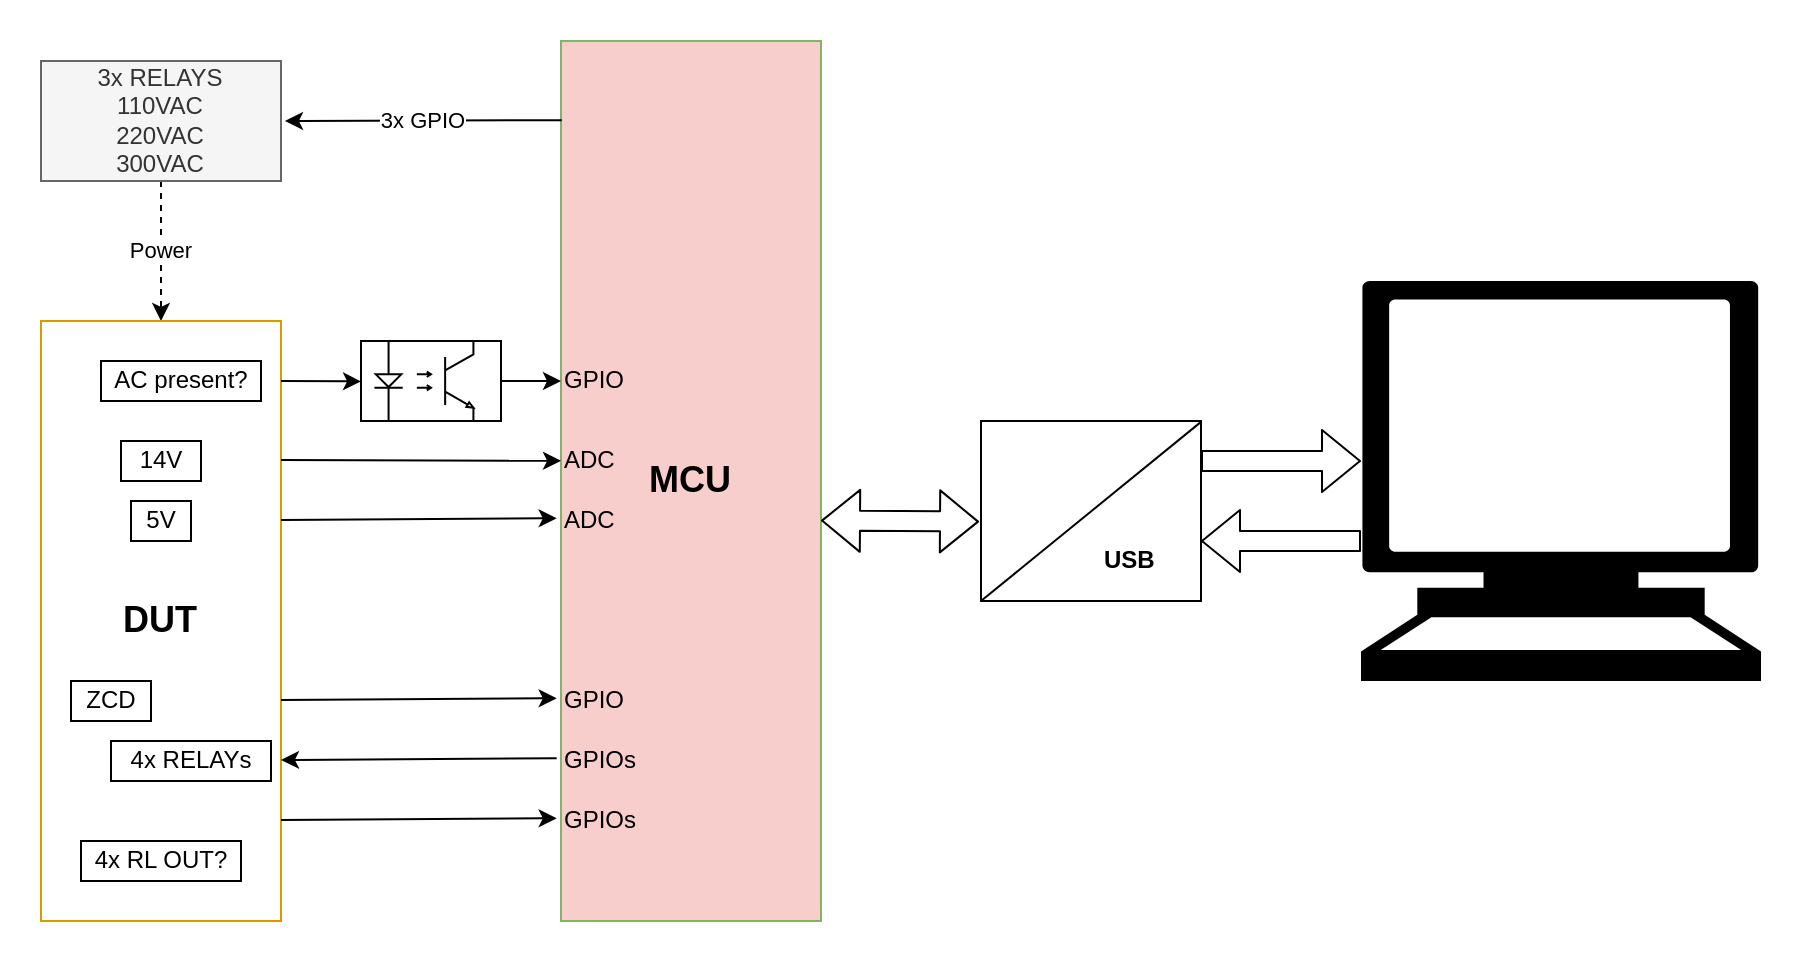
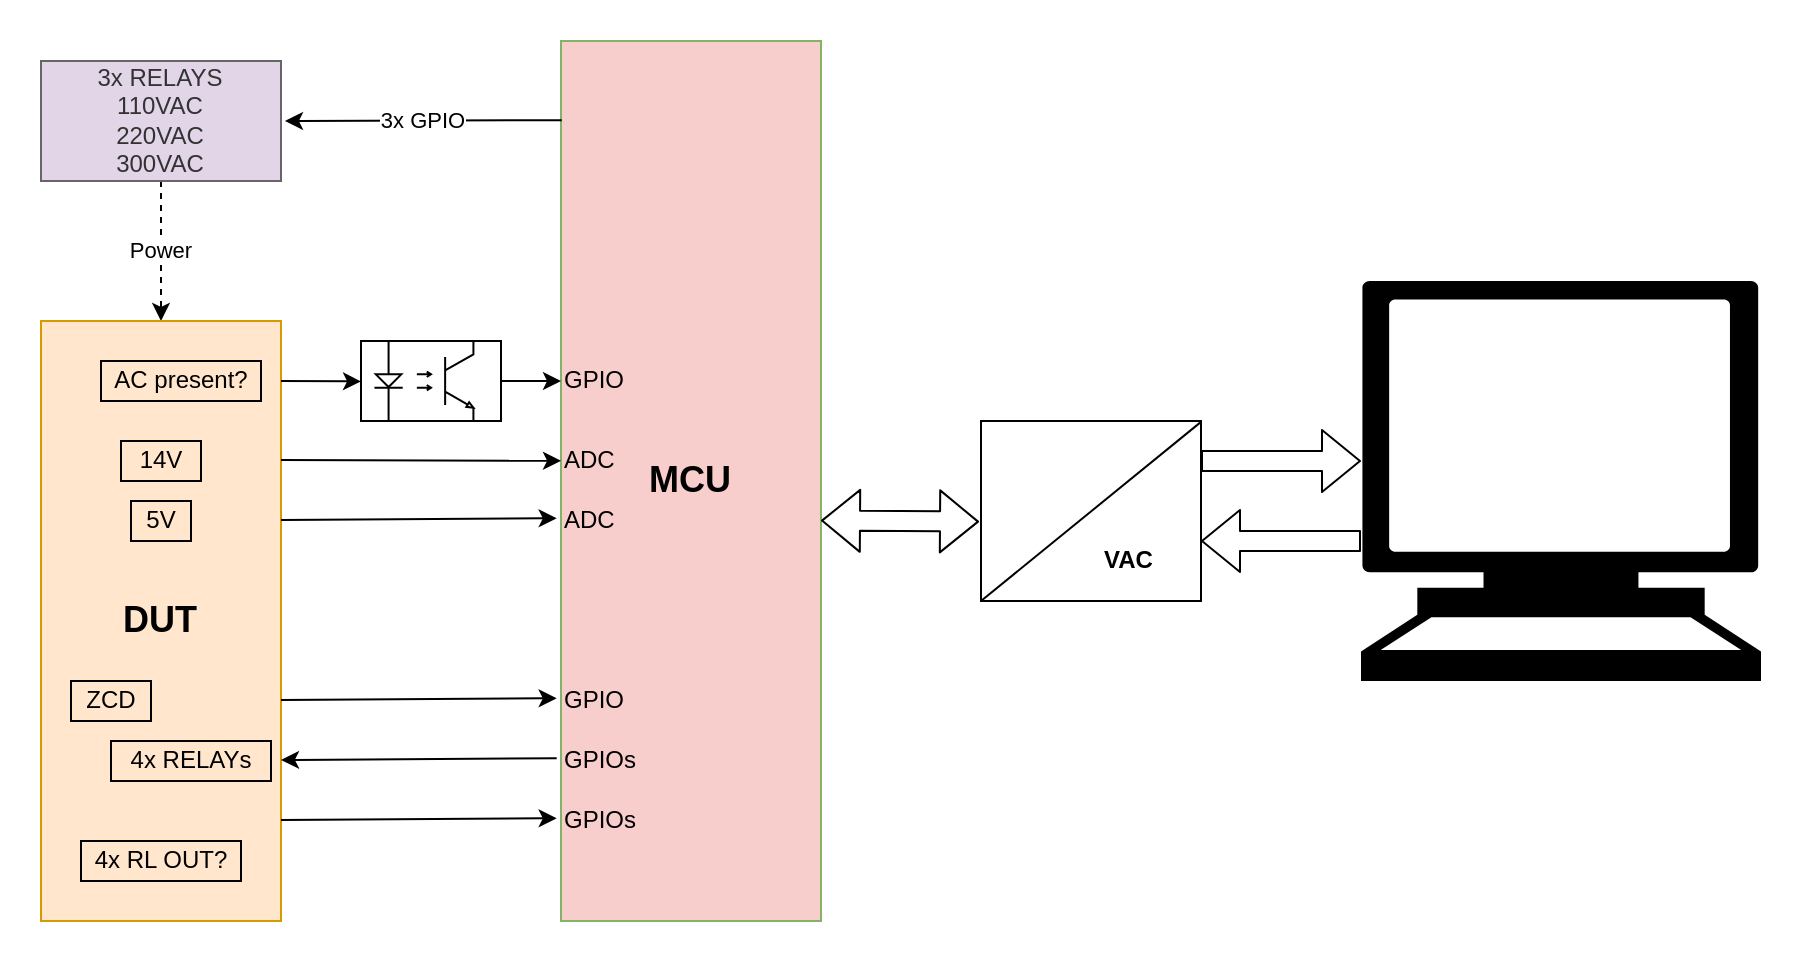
node "3x RELAYS 110VAC 220VAC 300VAC": fillcolor #f5f5f5 -> #e1d5e7
node "USB": label "USB" -> "VAC"
node "DUT": fillcolor #ffffff -> #ffe6cc
